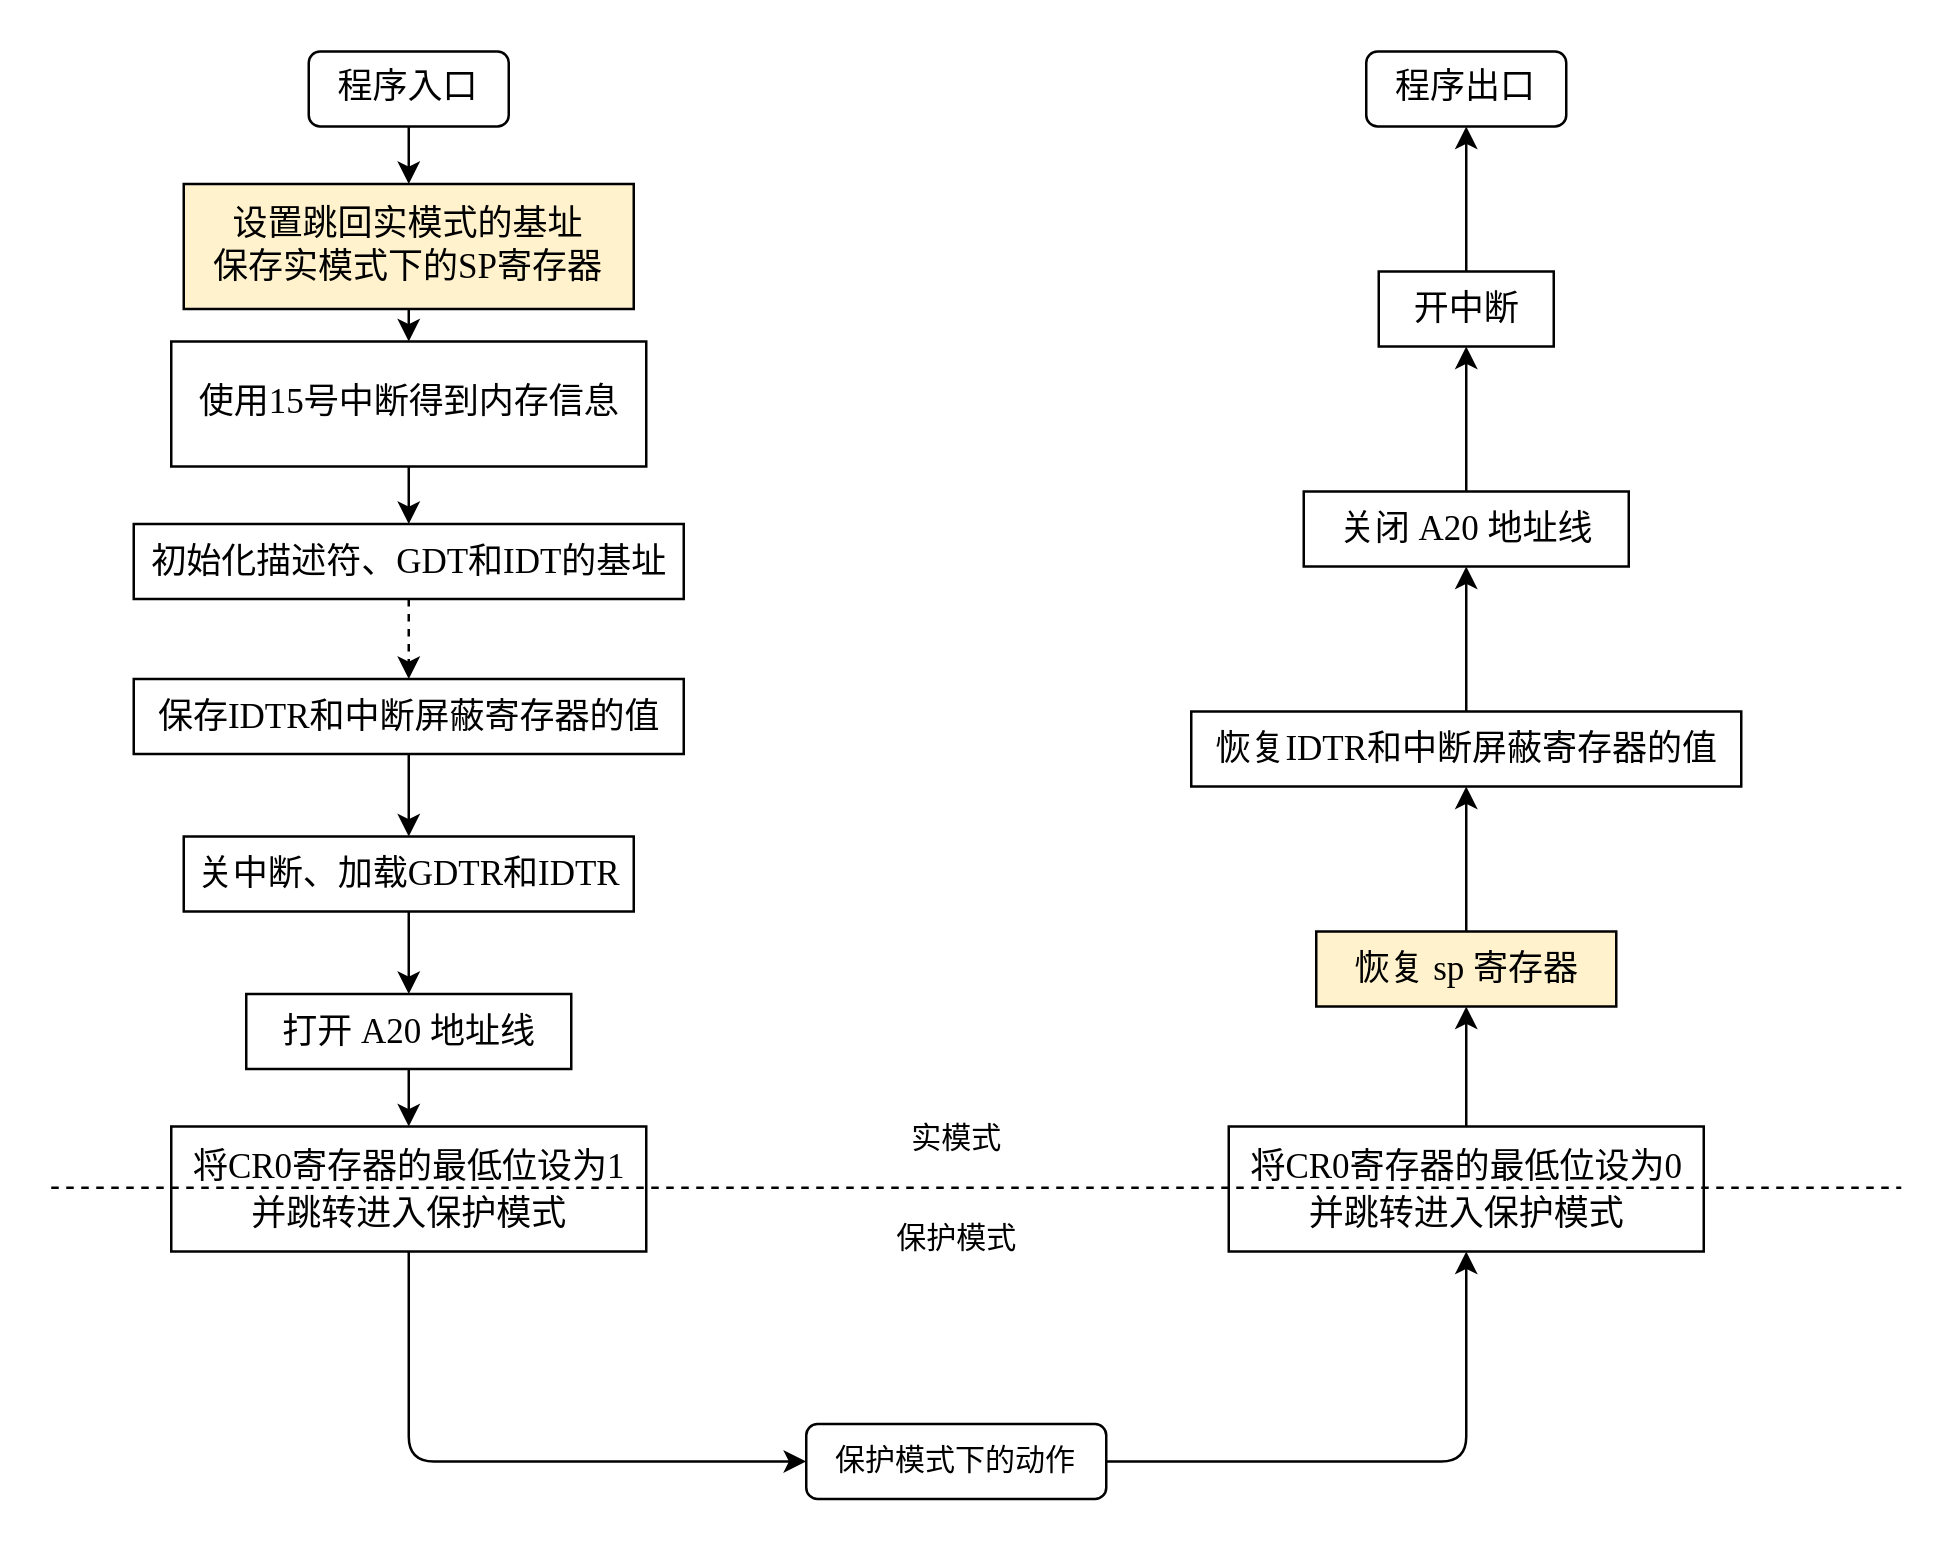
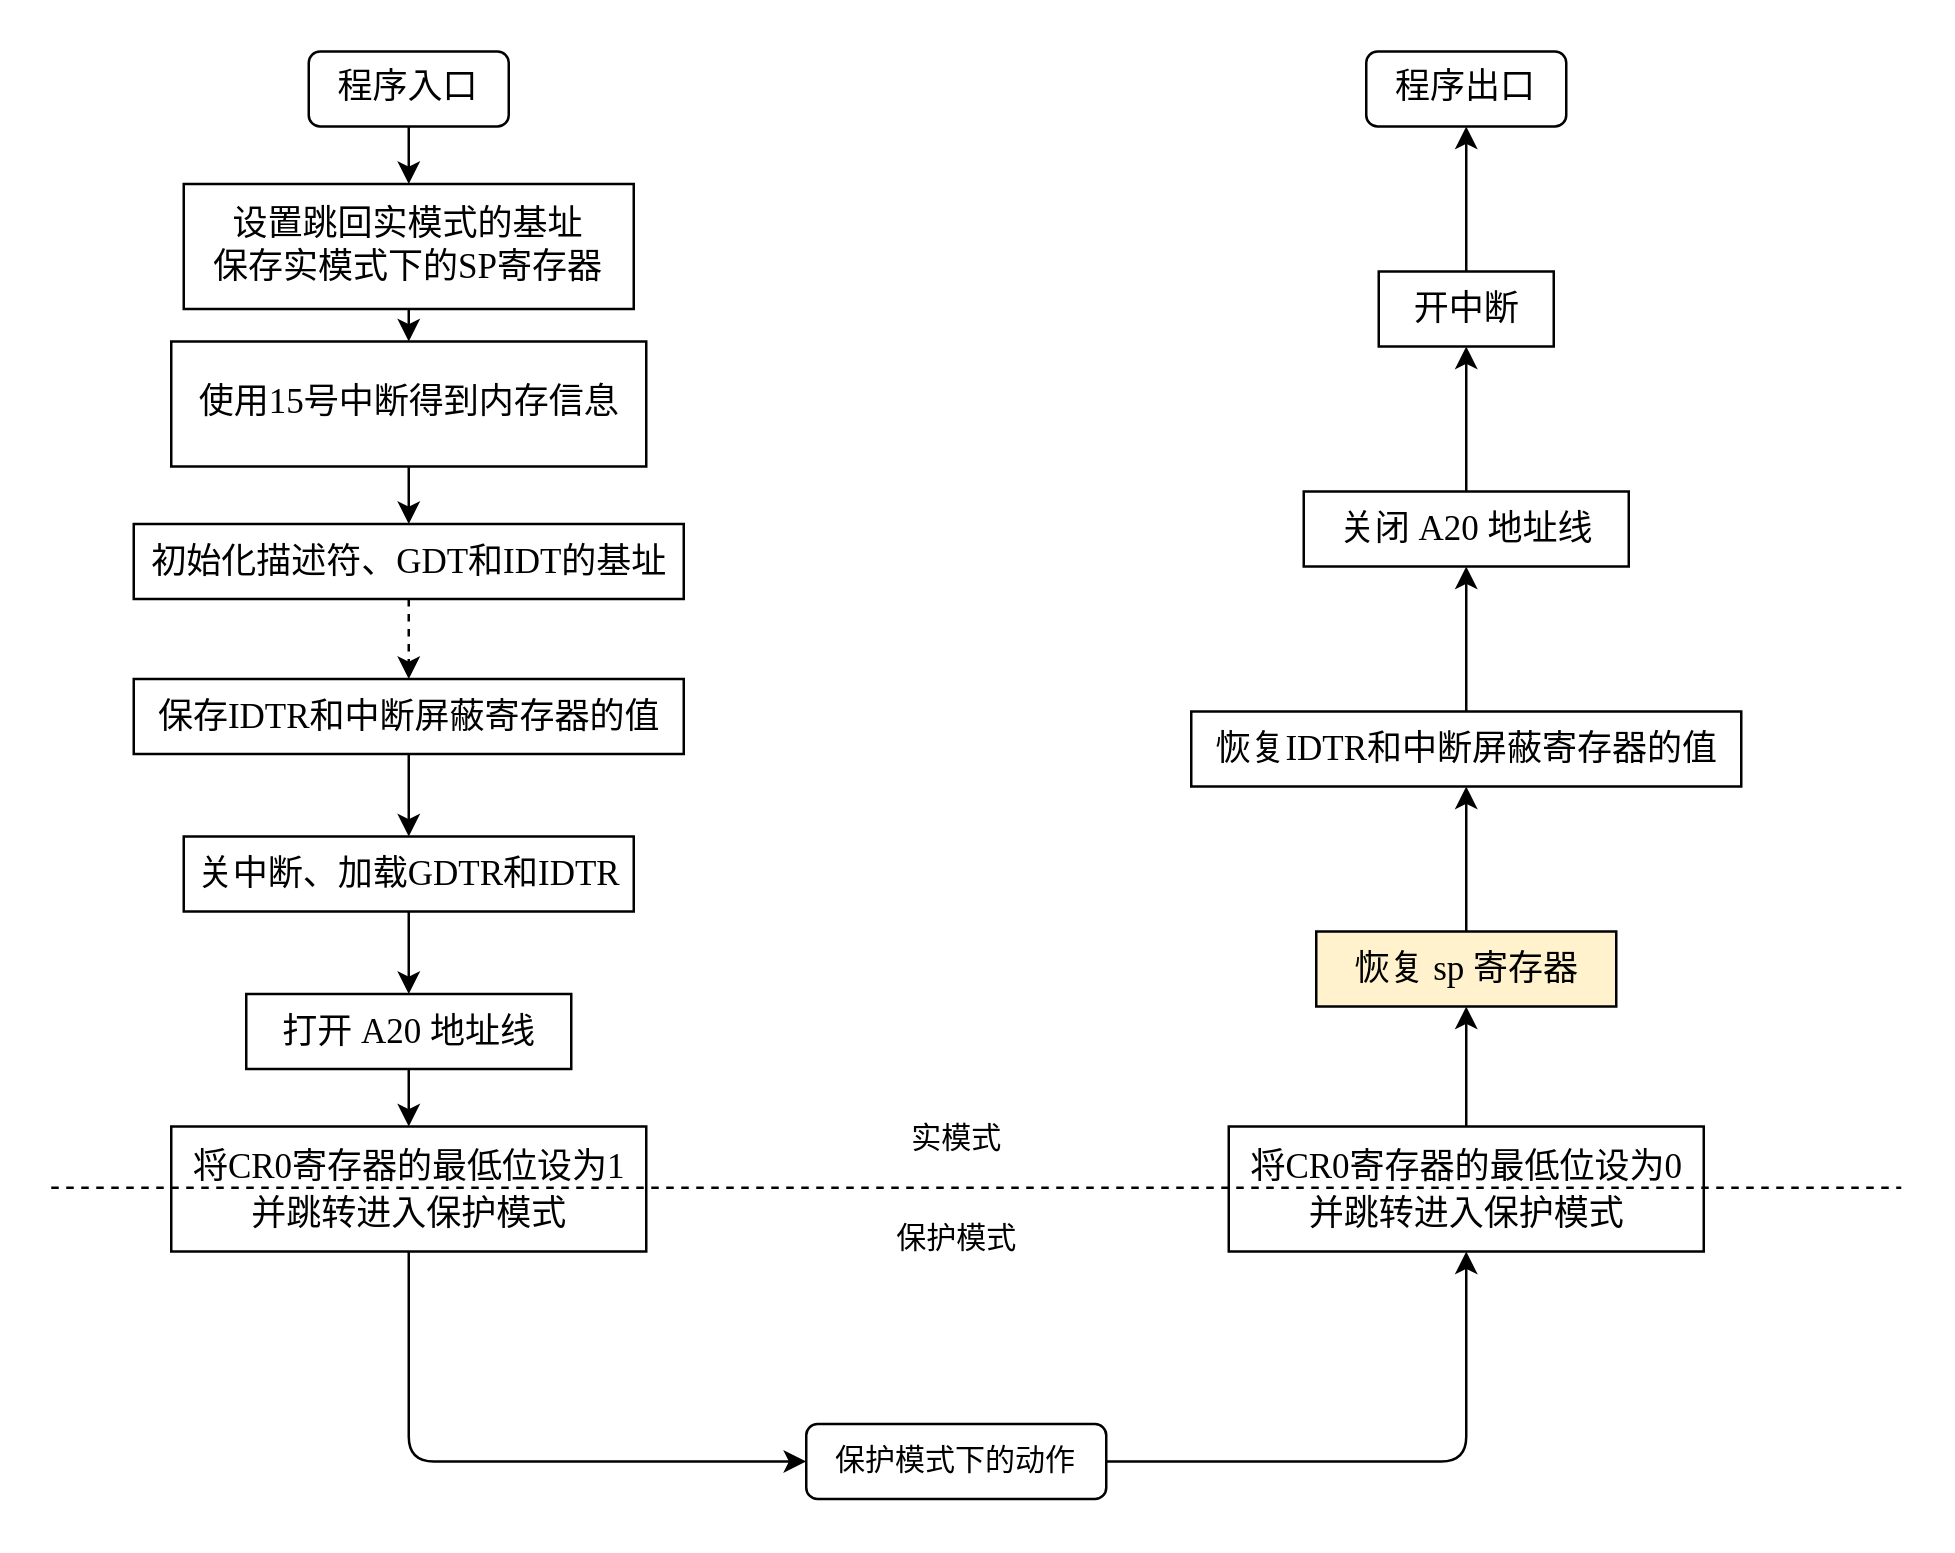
node "设置跳回实模式的基址 保存实模式下的SP寄存器": fillcolor #fff2cc -> #ffffff
